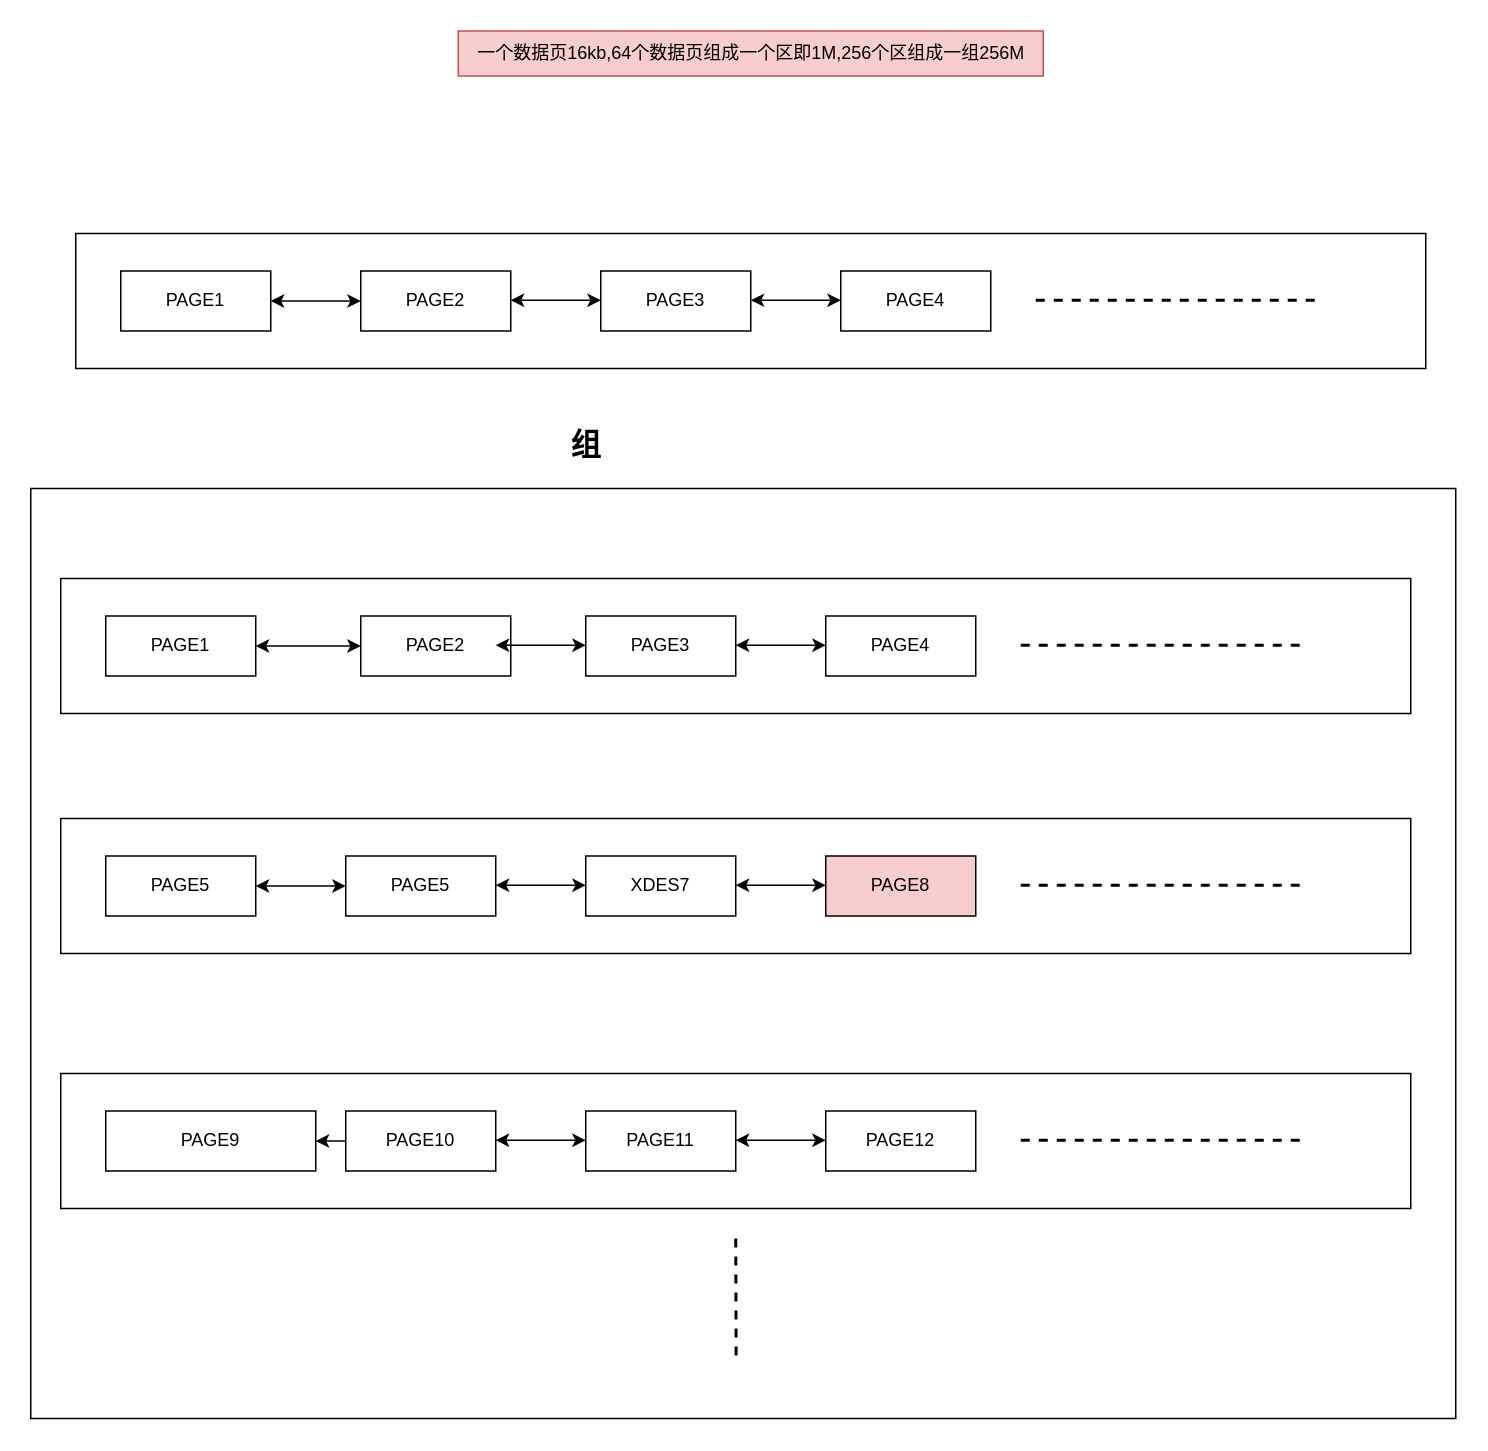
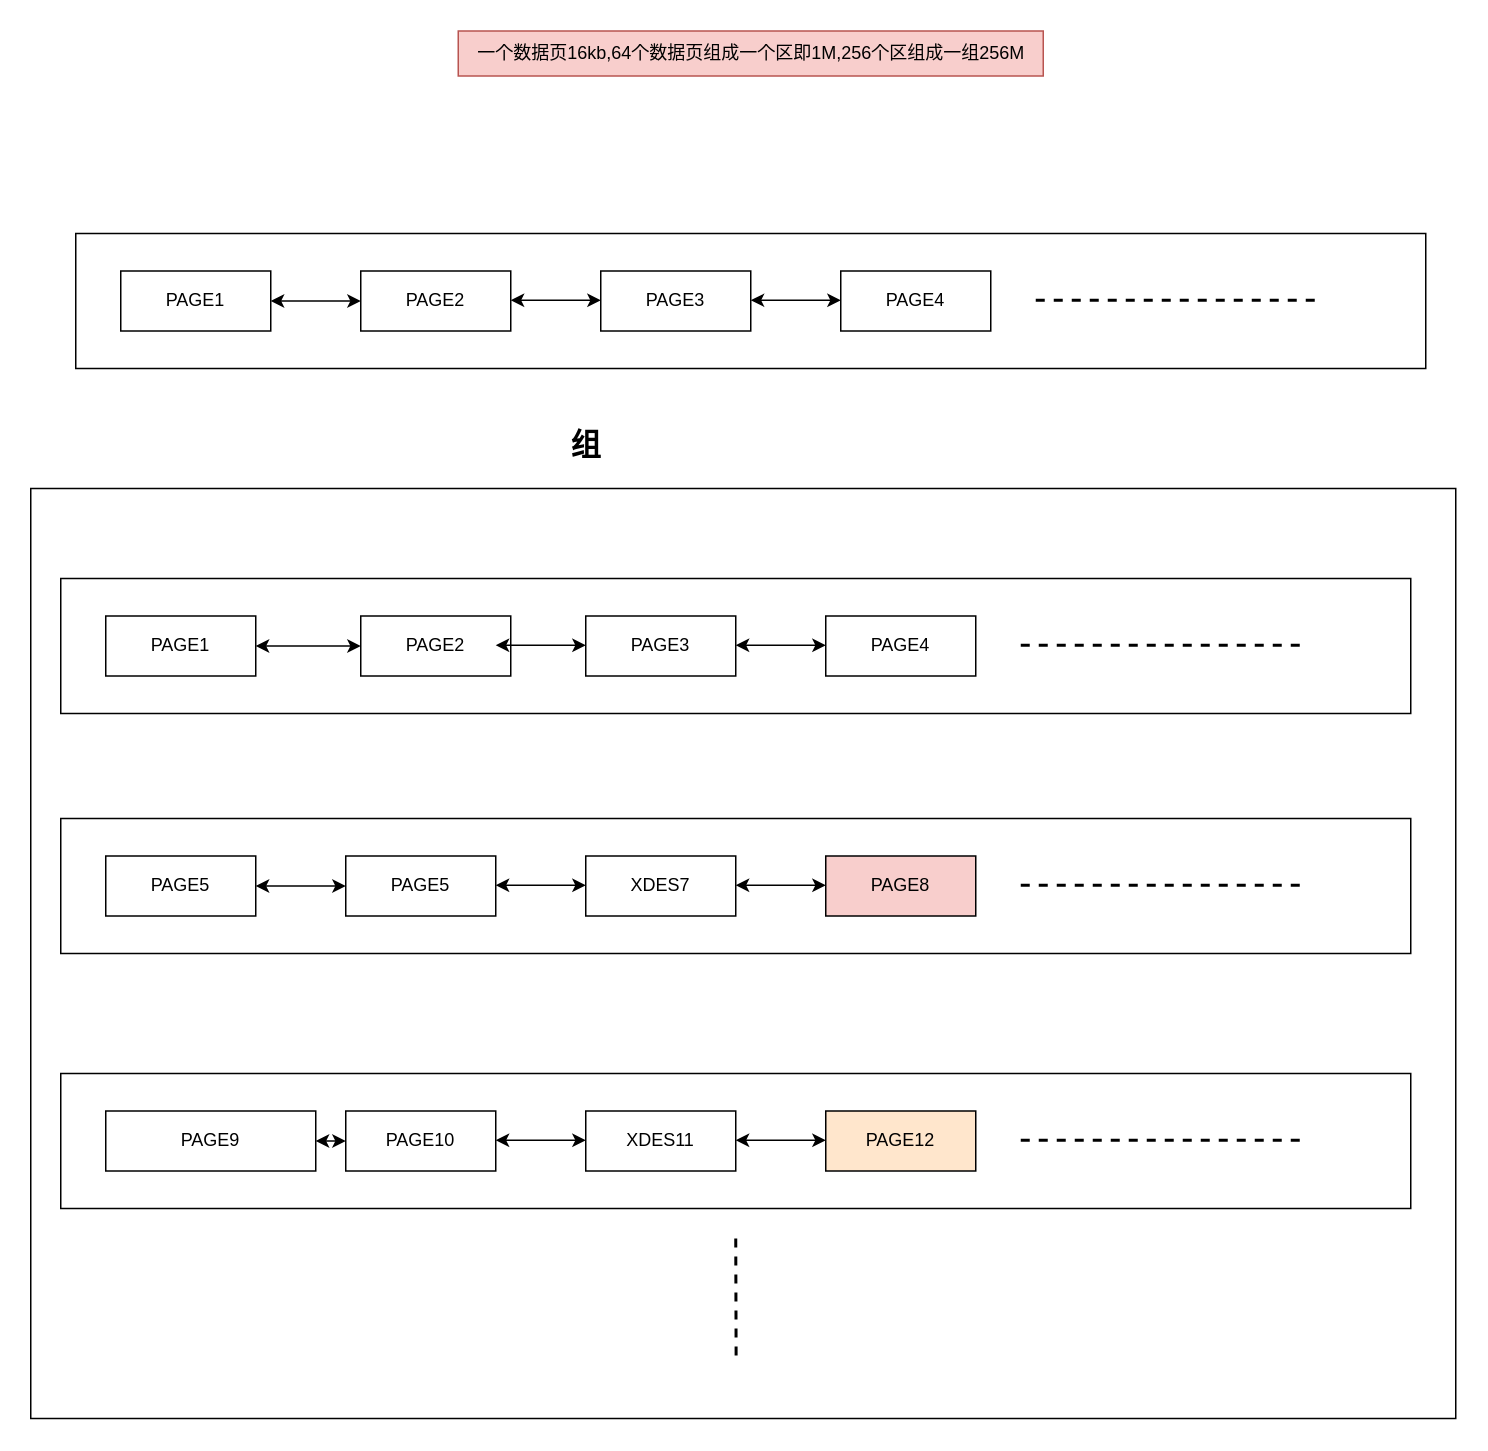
edge "PAGE10" -> "PAGE9": arrowhead none -> classic
node "PAGE11": label "PAGE11" -> "XDES11"
node "PAGE12": fillcolor #ffffff -> #ffe6cc
